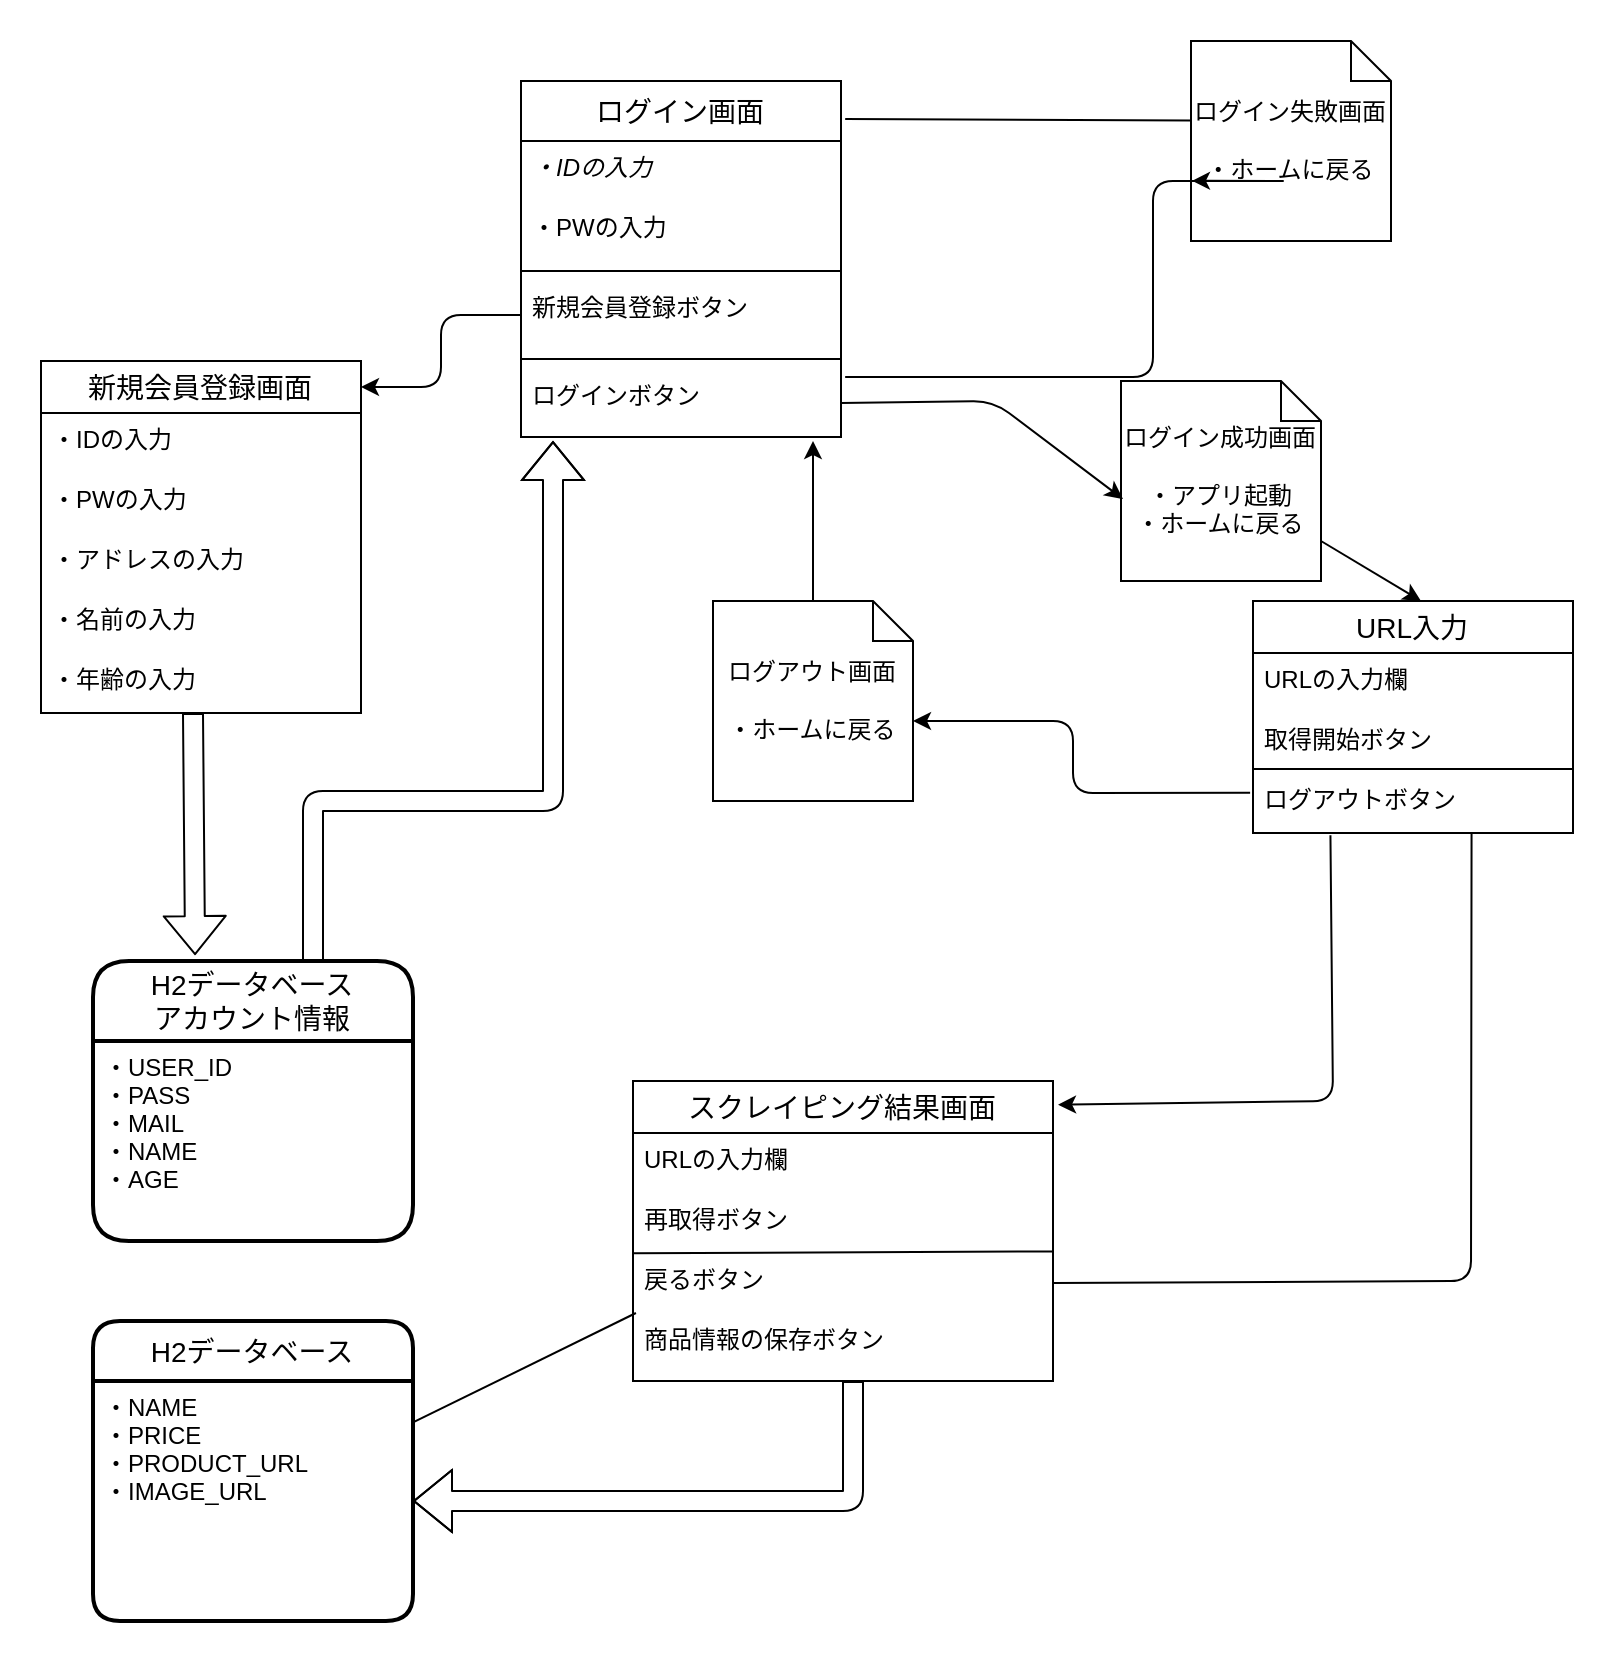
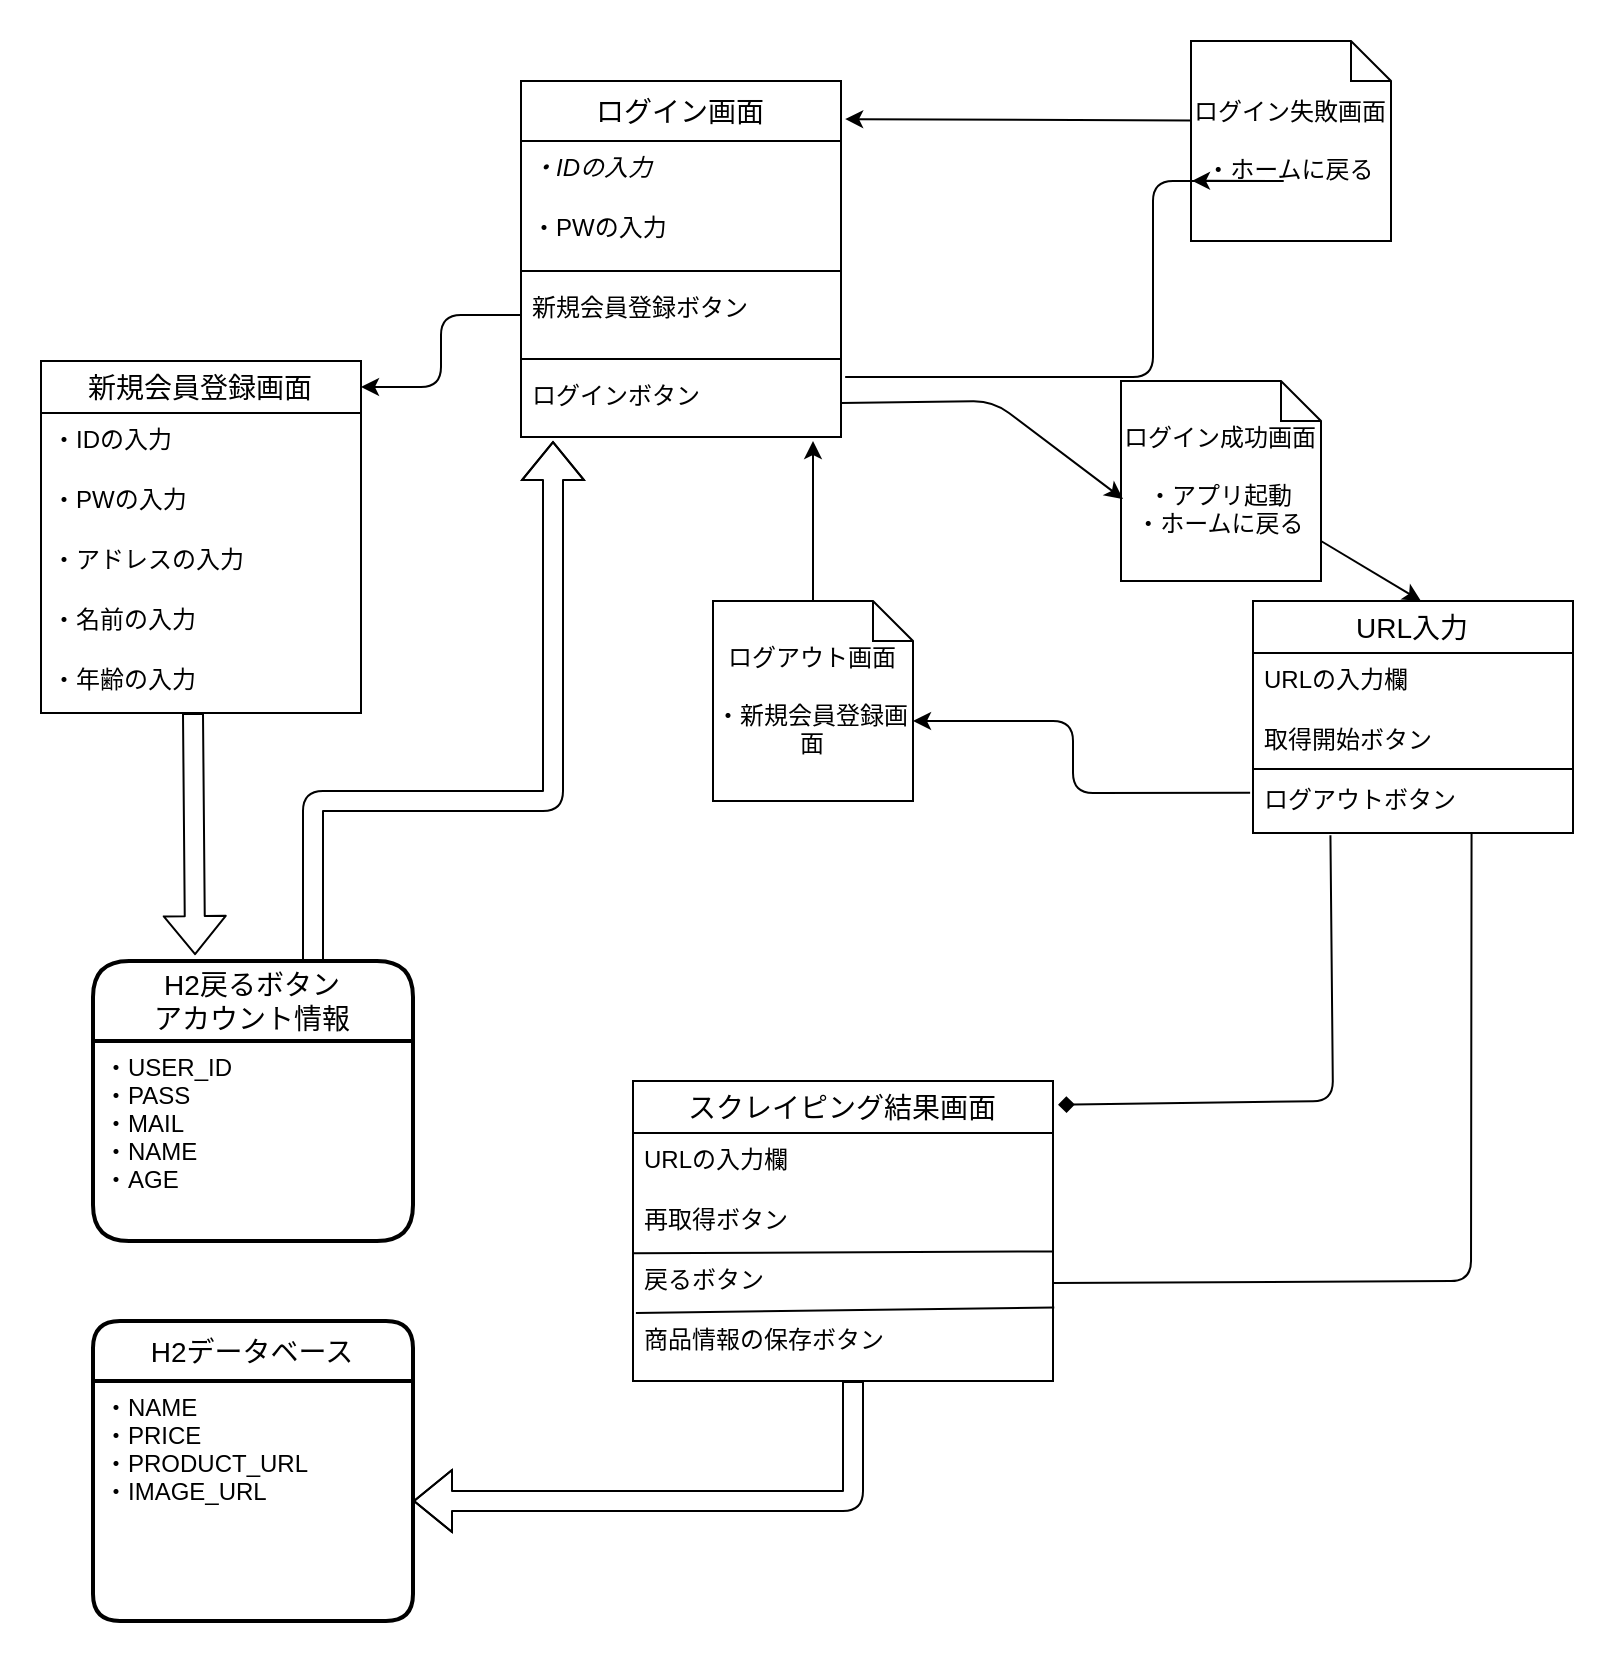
edge "ログイン失敗画面 ・ホームに戻る" -- "ログイン画面": arrowhead none -> classic
node "ログアウト画面 ・ホームに戻る": label "ログアウト画面 ・ホームに戻る" -> "ログアウト画面 ・新規会員登録画面"
node "H2データベース アカウント情報": label "H2データベース アカウント情報" -> "H2戻るボタン アカウント情報"
edge "ログアウトボタン" -> "スクレイピング結果画面": arrowhead classic -> diamond
edge "商品情報の保存ボタン" -- "・NAME ・PRICE ・PRODUCT_URL ・IMAGE_URL": now "商品情報の保存ボタン" -- "戻るボタン"
